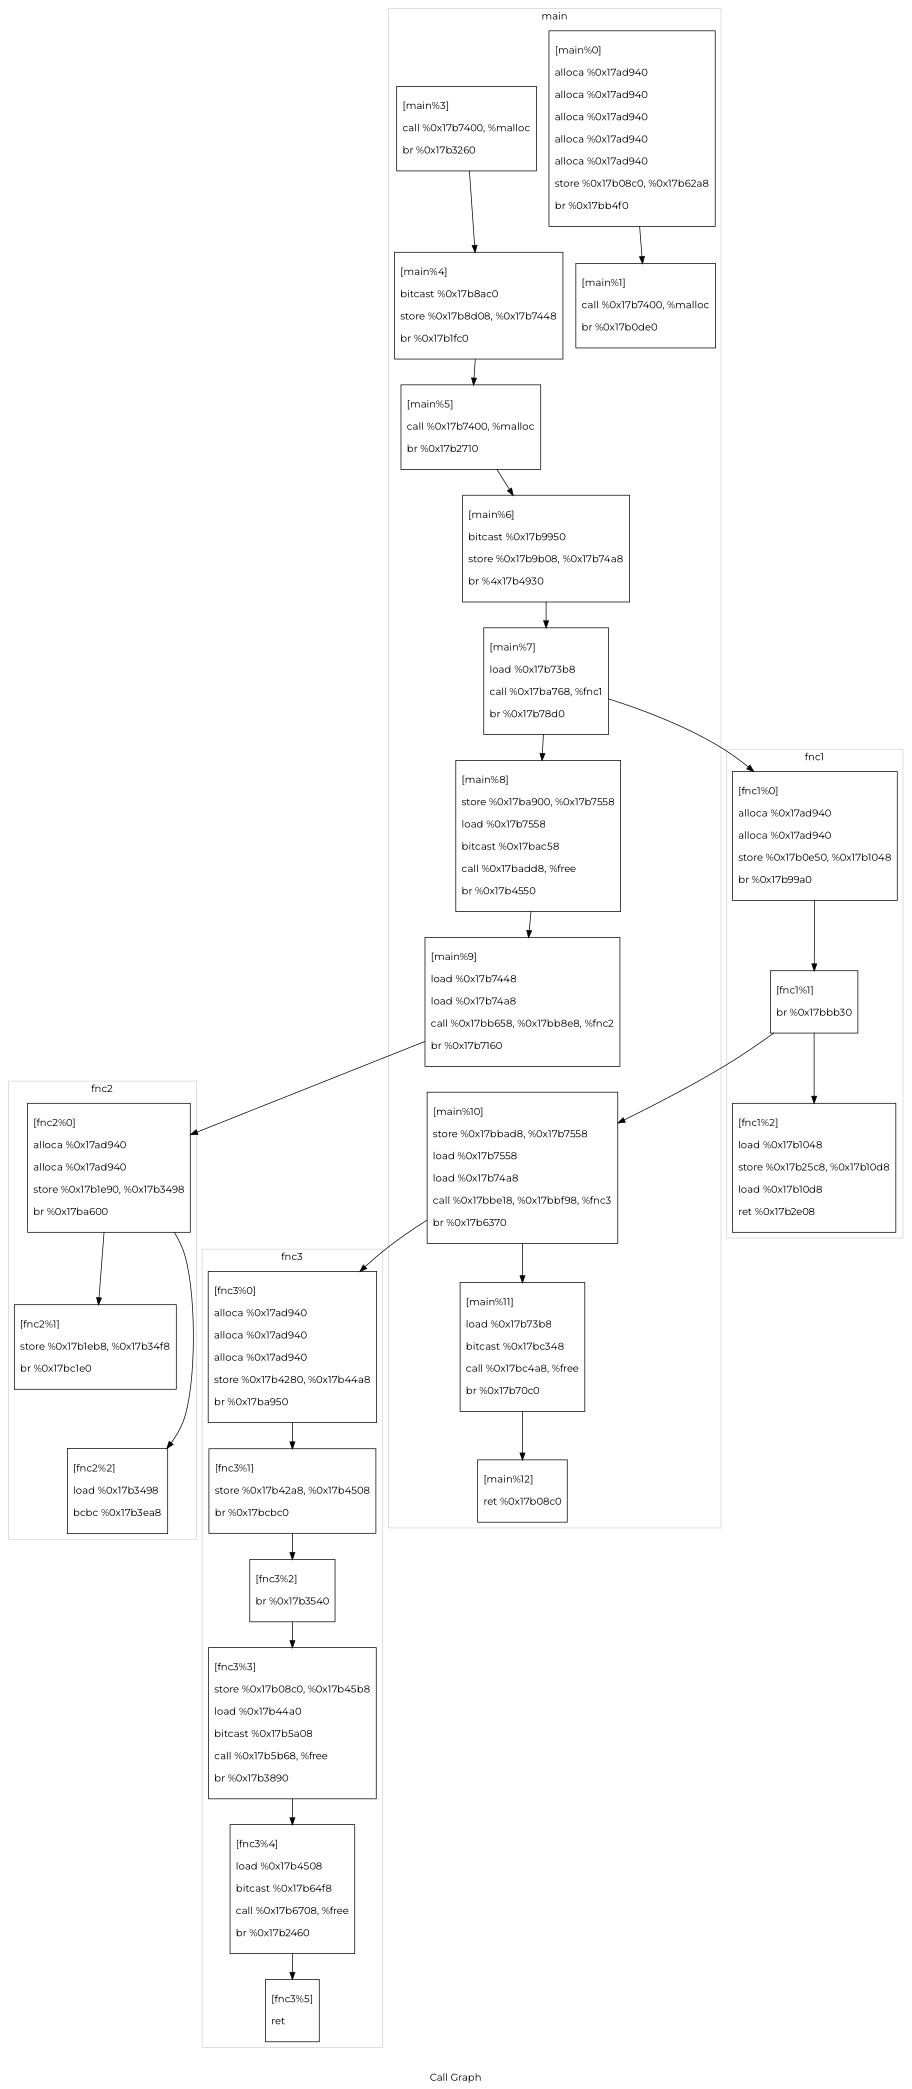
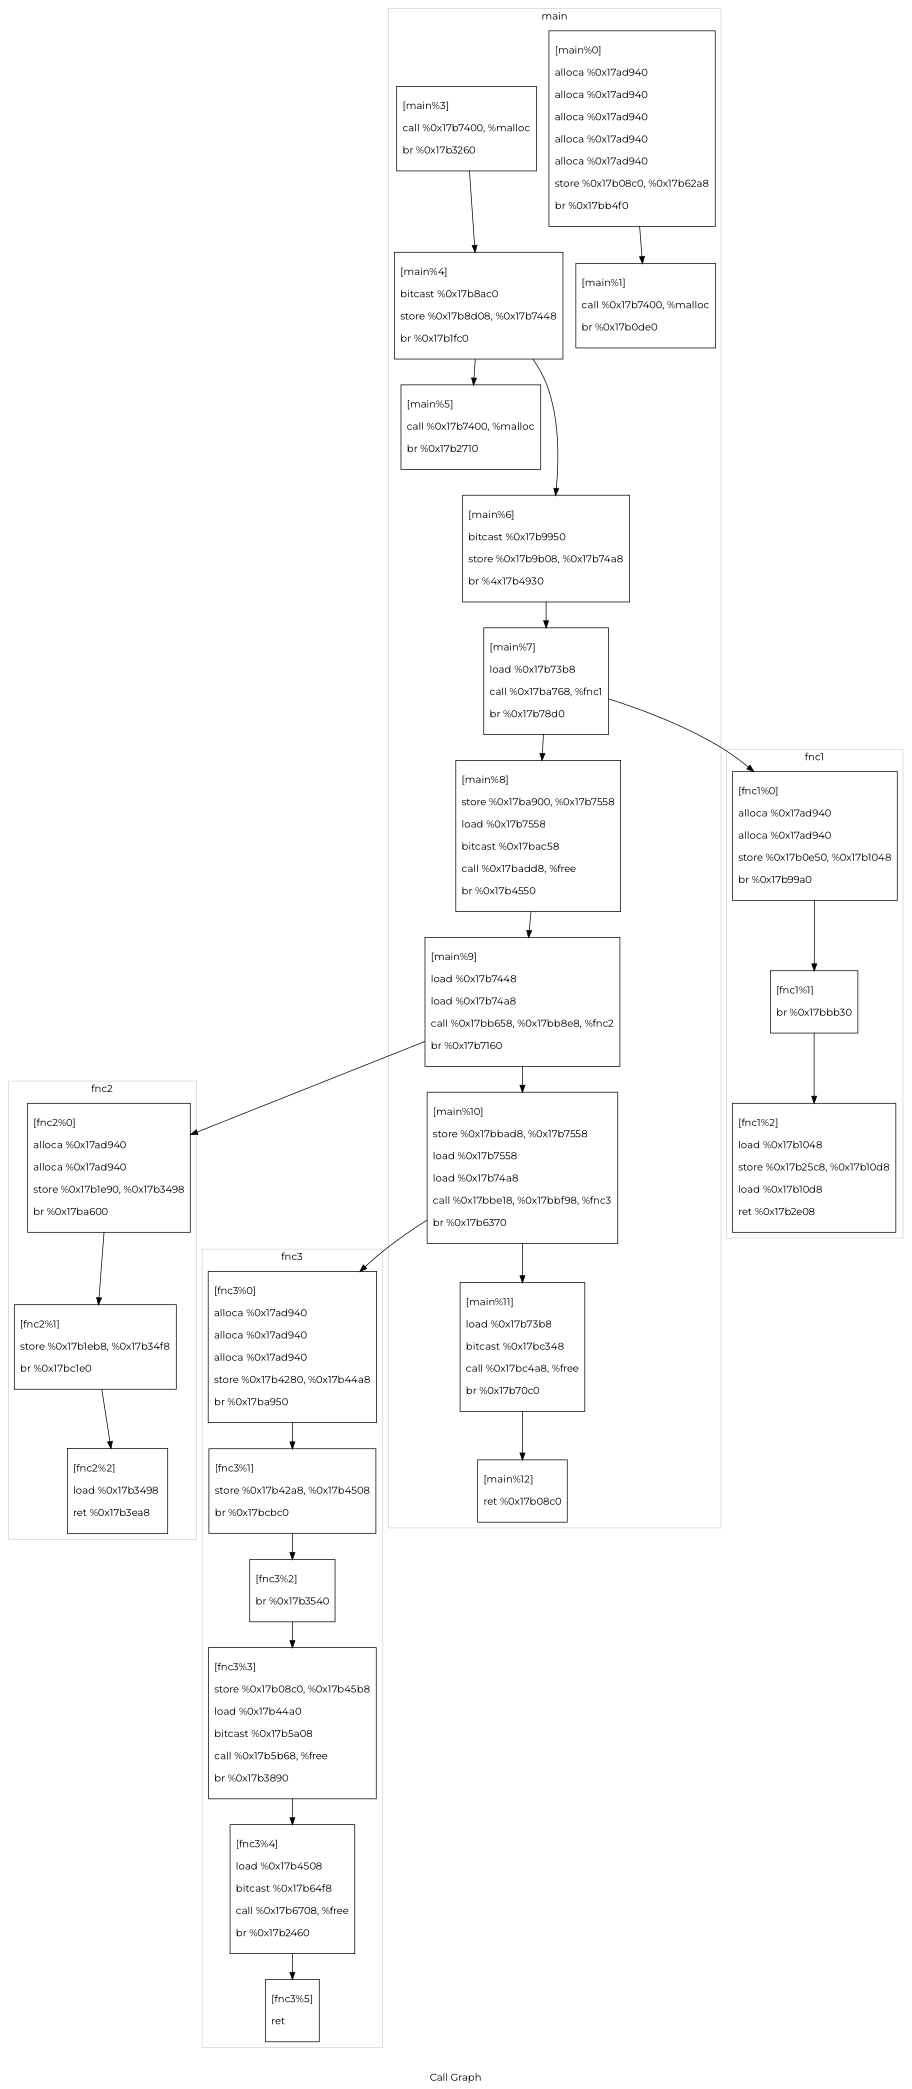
edge "[main%5]" -> "[main%6]": now "[main%4]" -> "[main%6]"
edge "[fnc1%1]" -> "[main%10]": now "[main%9]" -> "[main%10]"
edge "[fnc2%0]" -> "[fnc2%2]": now "[fnc2%1]" -> "[fnc2%2]"
node "[fnc2%2]": text "bcbc %0x17b3ea8" -> "ret %0x17b3ea8"
